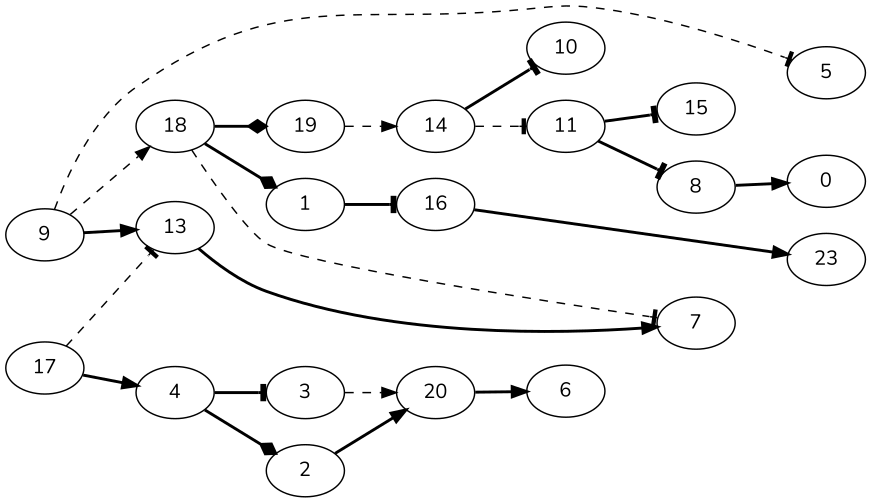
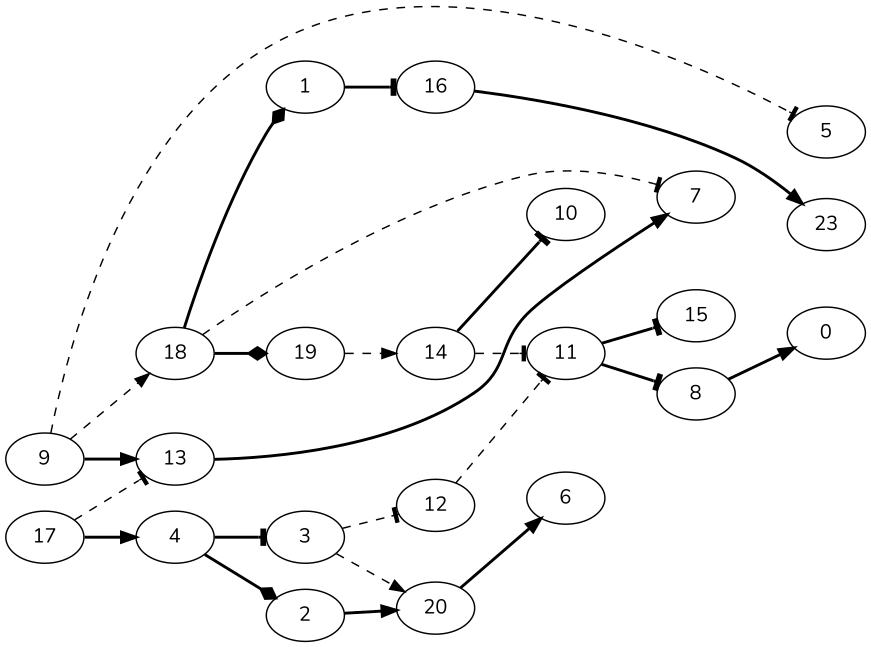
node "12": added
